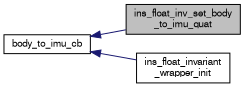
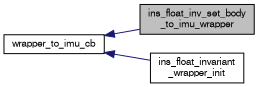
node "ins_float_inv_set_body _to_imu_quat": label "ins_float_inv_set_body _to_imu_quat" -> "ins_float_inv_set_body _to_imu_wrapper"
node "body_to_imu_cb": label "body_to_imu_cb" -> "wrapper_to_imu_cb"
